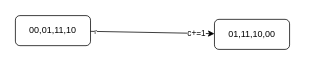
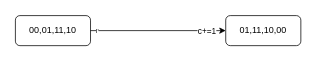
node "01,11,10,00": moved (252, 34) -> (263, 30)
